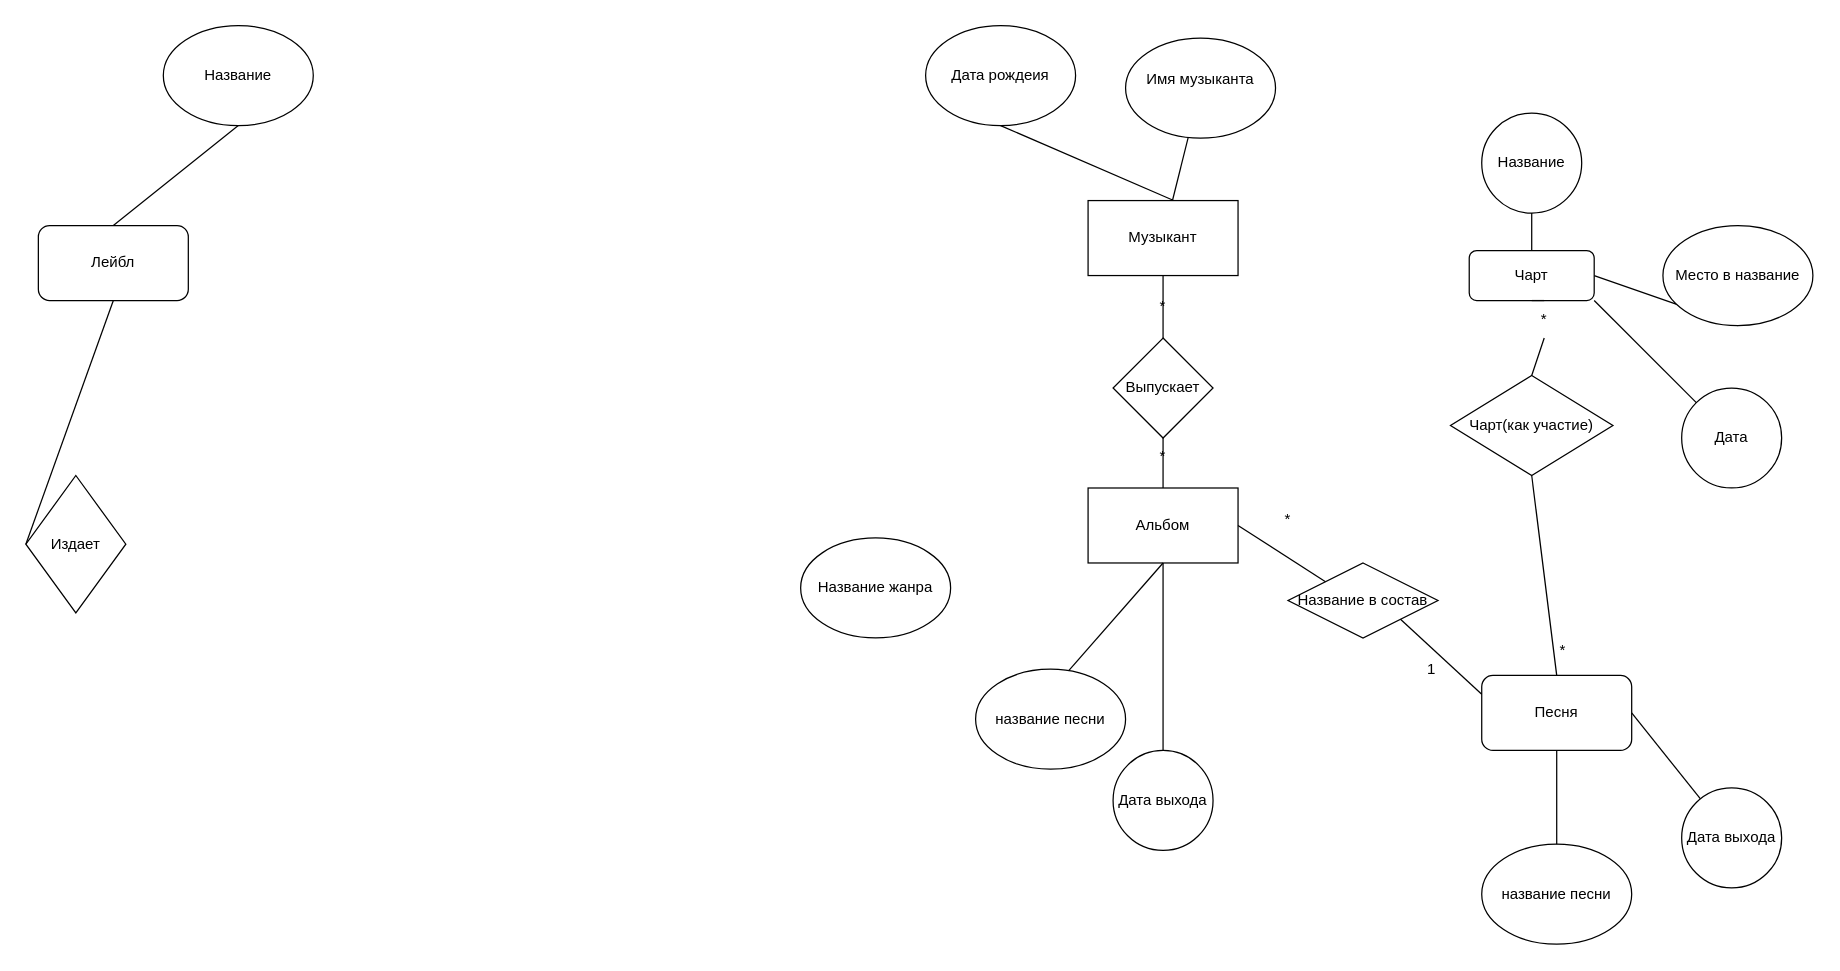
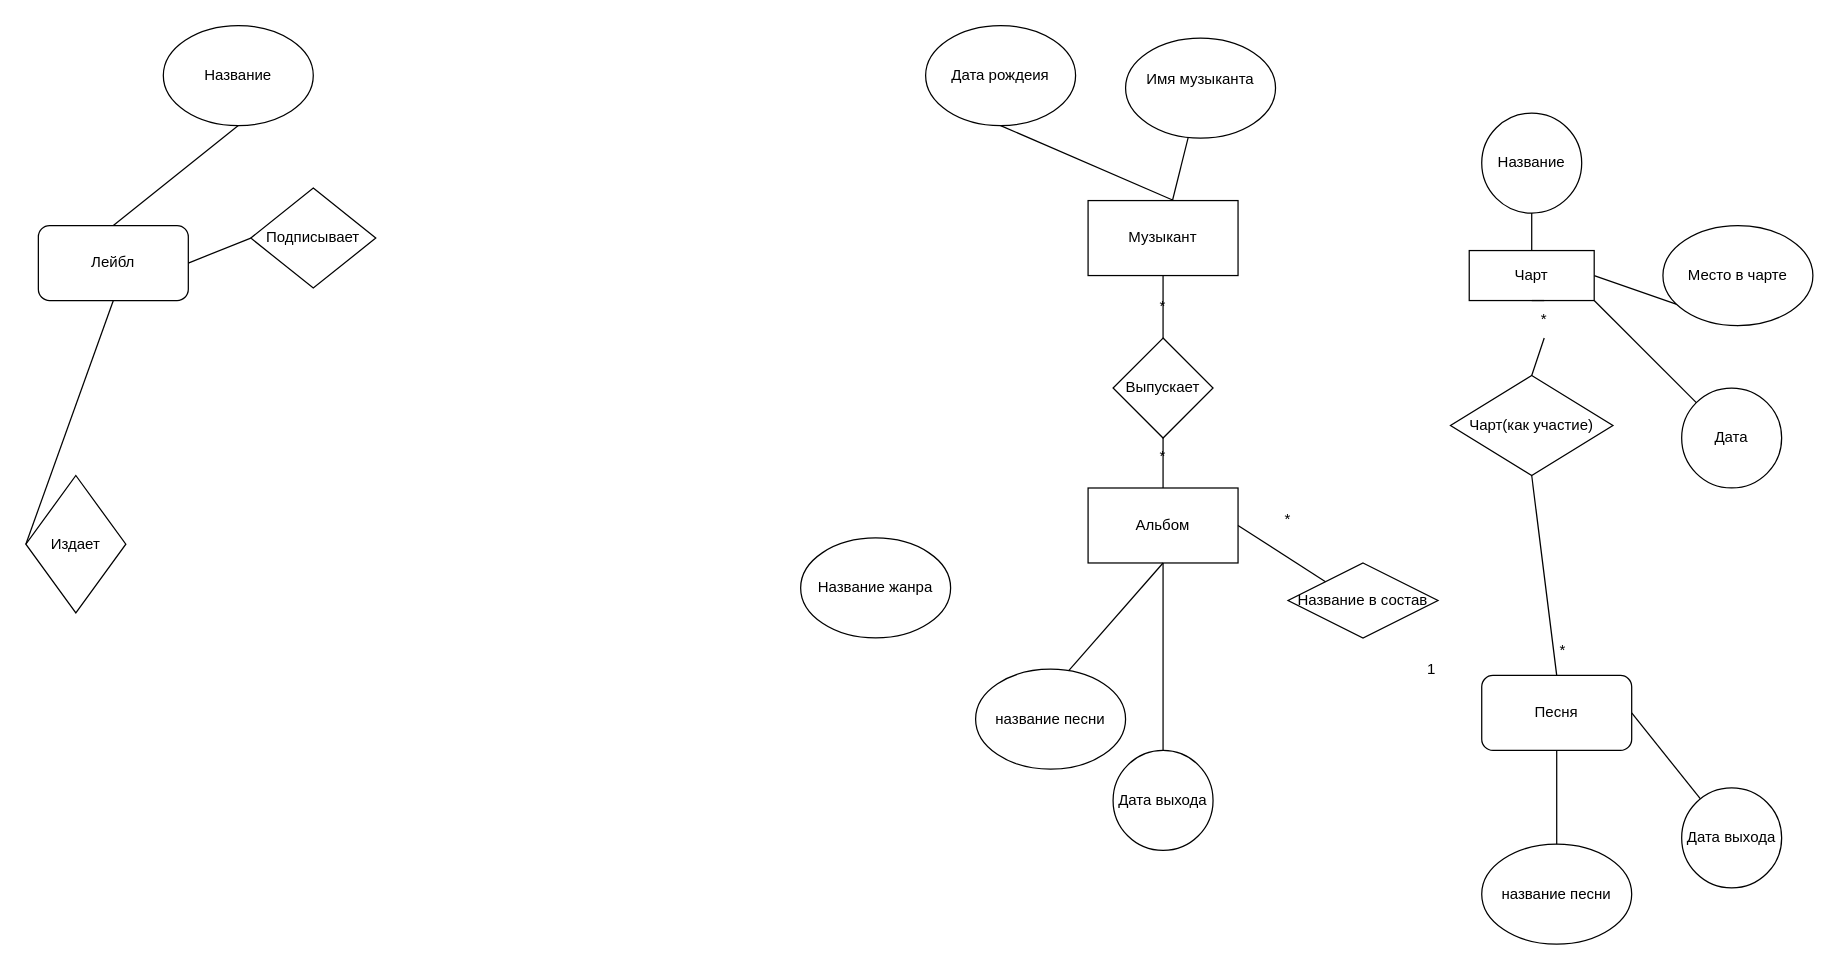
node "Подписывает": added
edge "Подписывает" -- "Лейбл": added
node "Чарт": shape rounded rectangle -> rectangle
node "Место в название": label "Место в название" -> "Место в чарте"
edge "Название в состав" -- "Песня": removed
